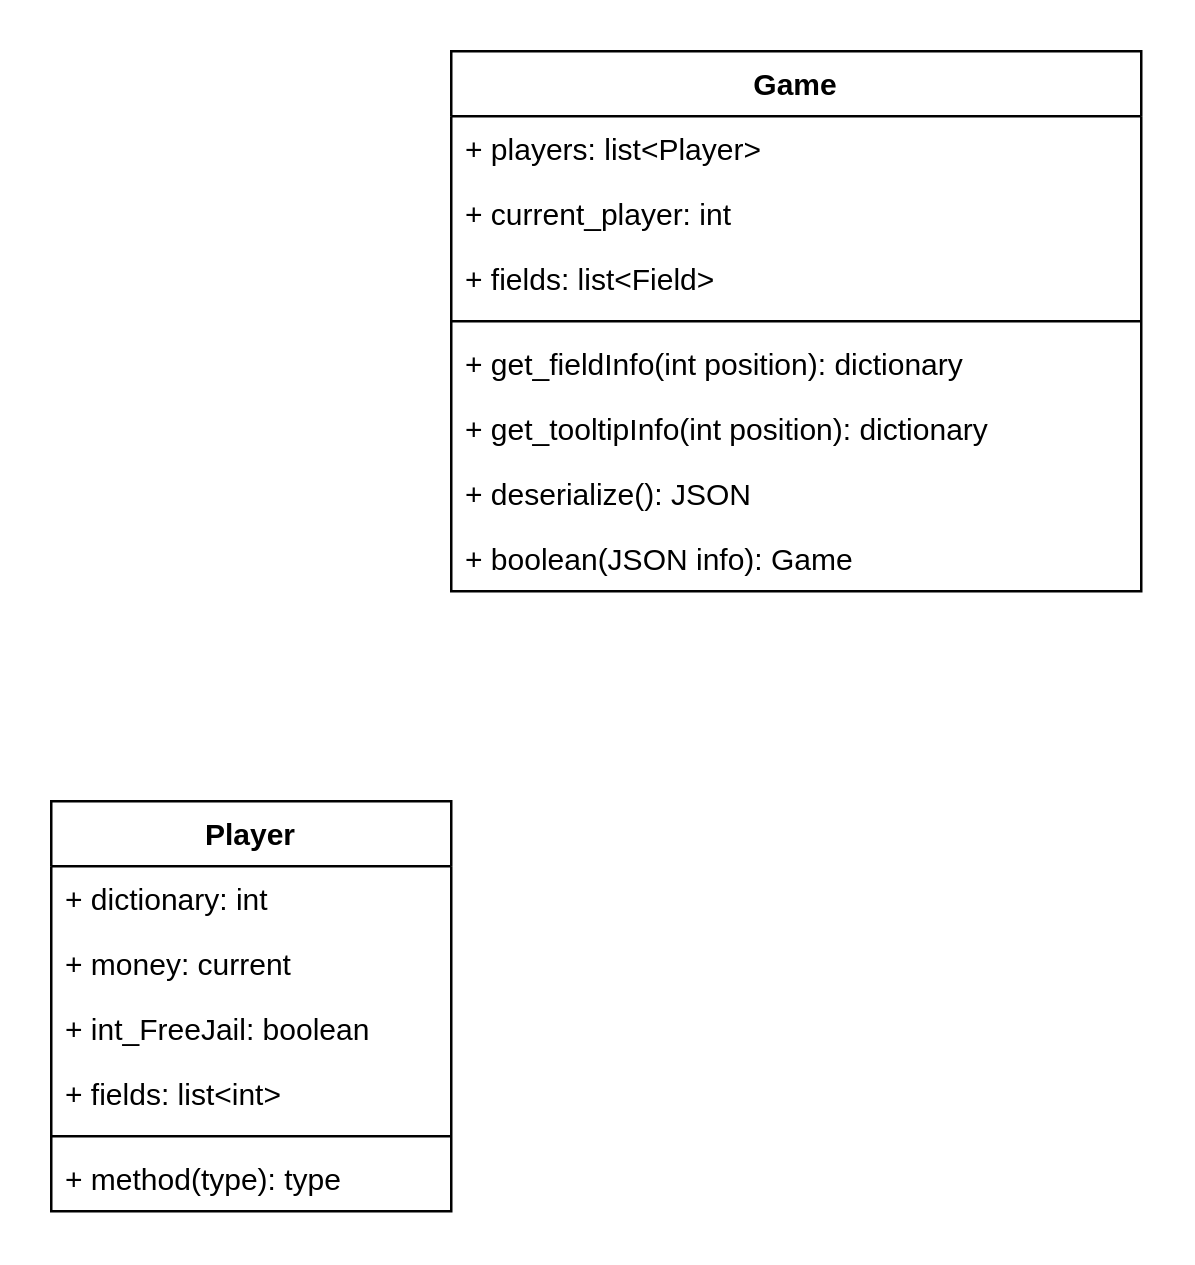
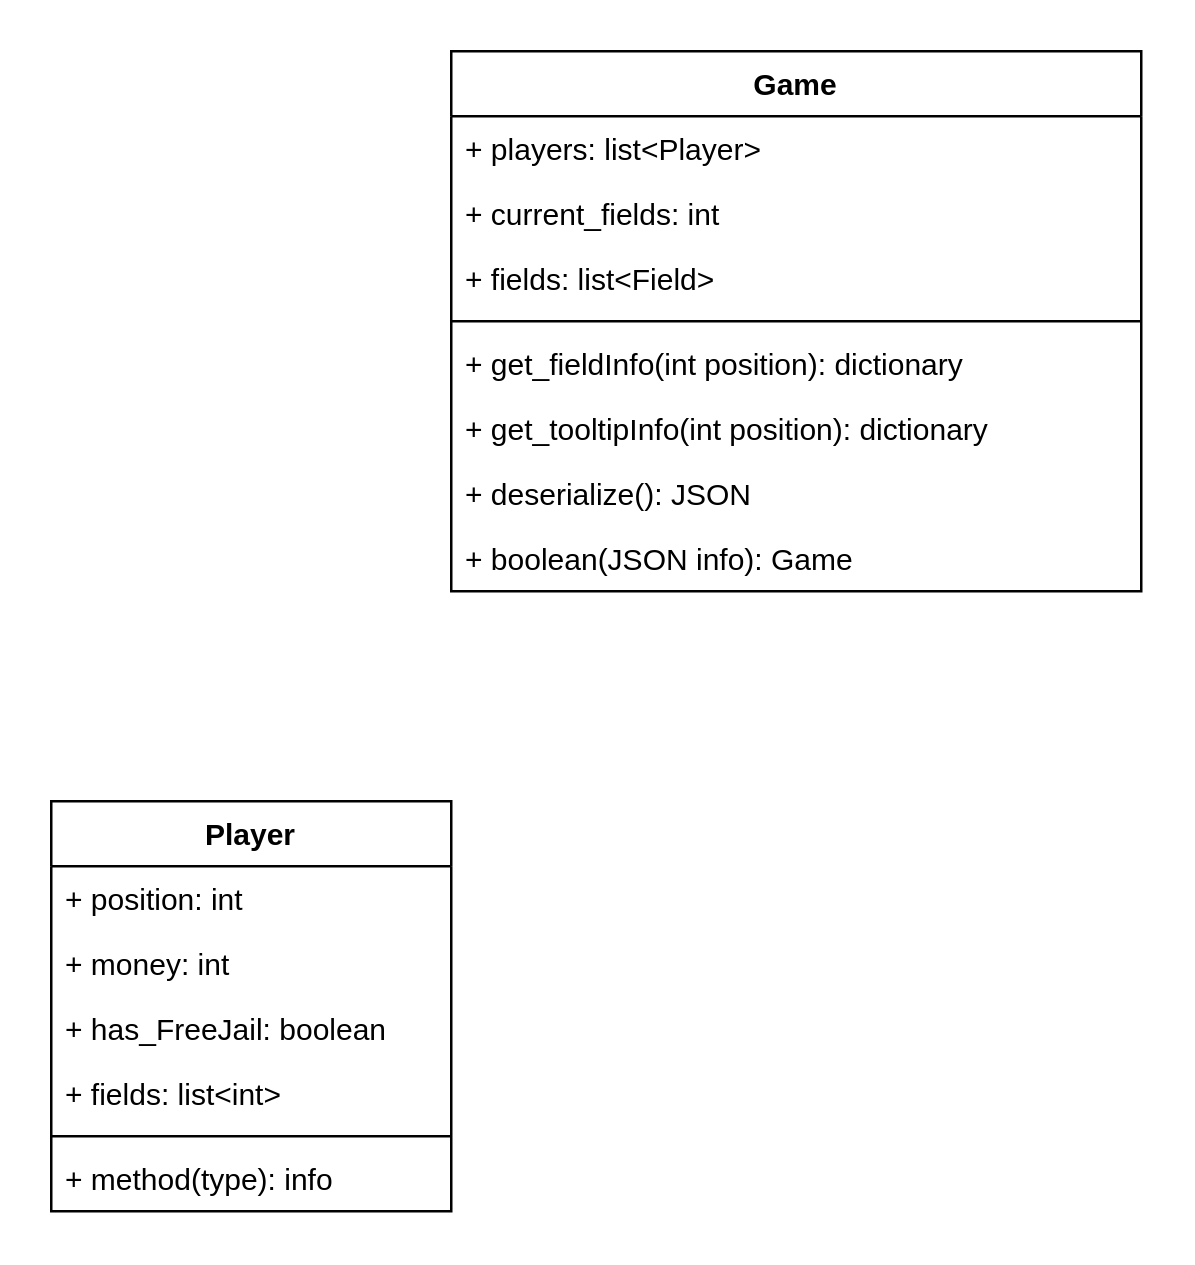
node "+ current_player: int": label "+ current_player: int" -> "+ current_fields: int"
node "+ dictionary: int": label "+ dictionary: int" -> "+ position: int"
node "+ money: current": label "+ money: current" -> "+ money: int"
node "+ int_FreeJail: boolean": label "+ int_FreeJail: boolean" -> "+ has_FreeJail: boolean"
node "+ method(type): type": label "+ method(type): type" -> "+ method(type): info"
